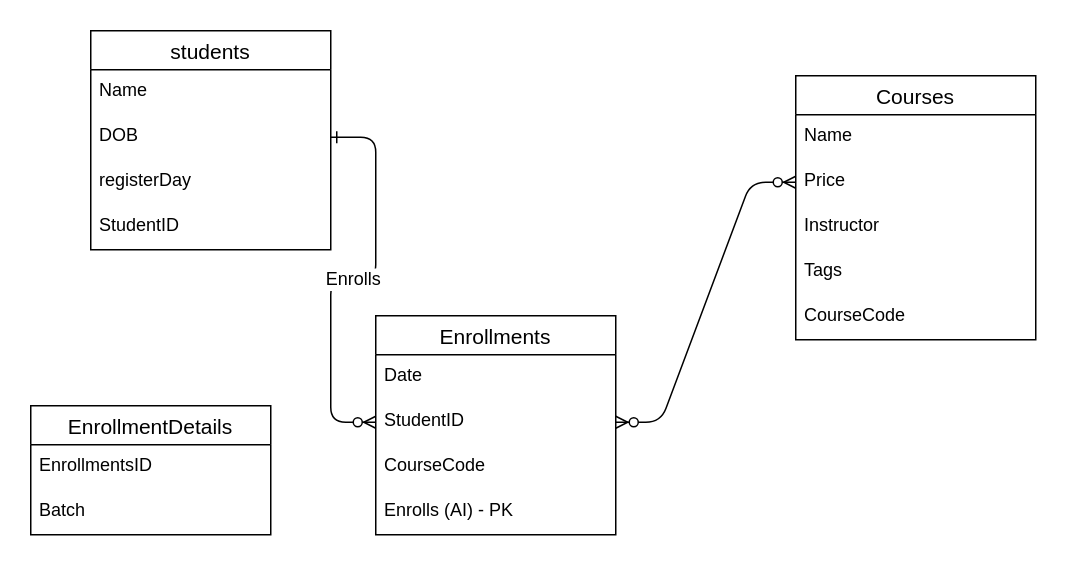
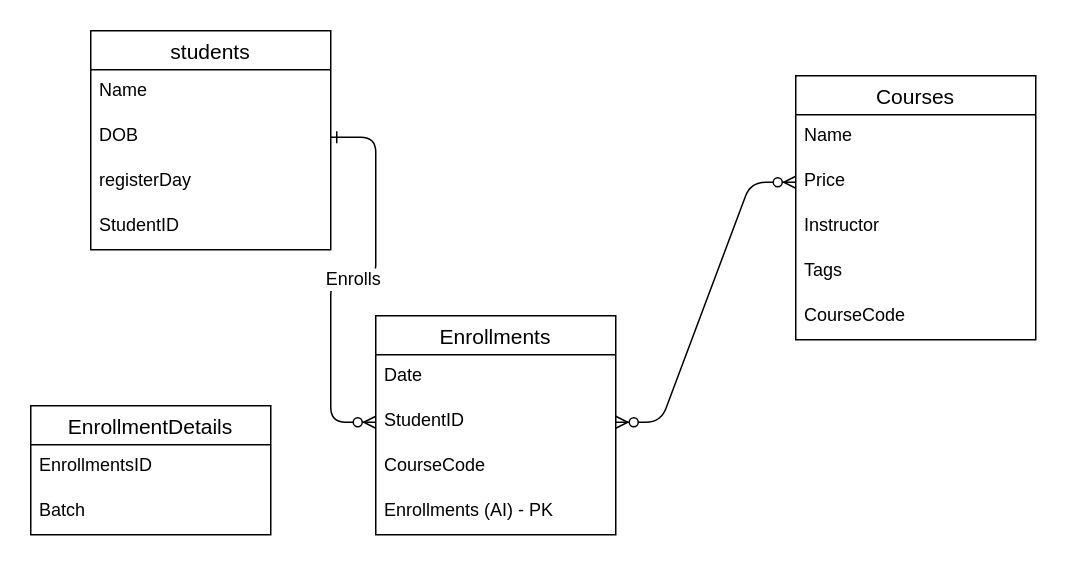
node "Enrolls (AI) - PK": label "Enrolls (AI) - PK" -> "Enrollments (AI) - PK"
